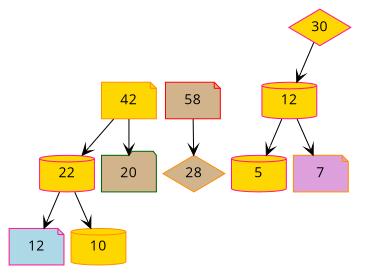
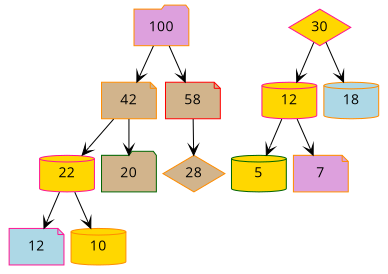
node "100": added
node "42": fillcolor gold -> tan
node "18": added
node "5": color deeppink -> darkgreen
